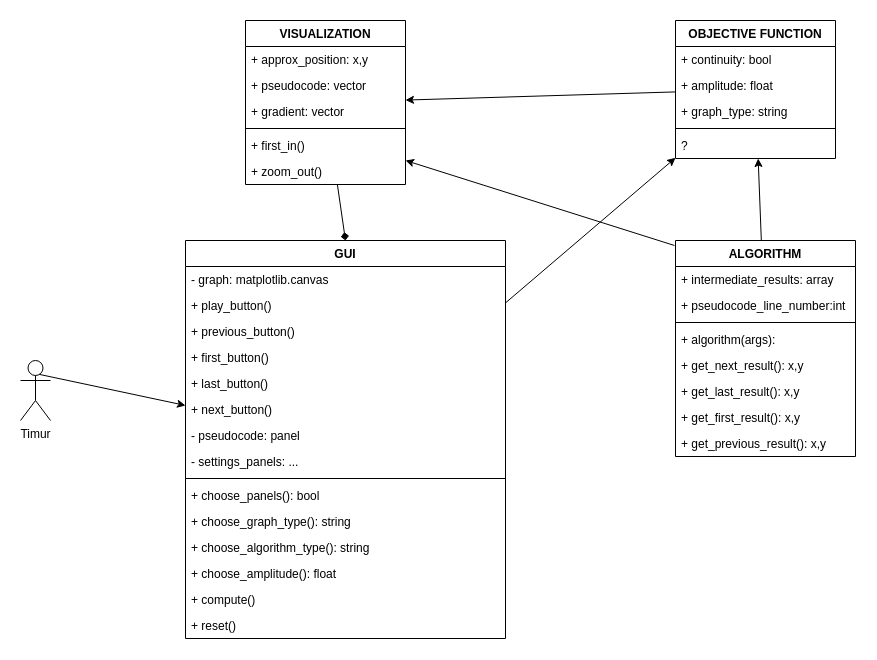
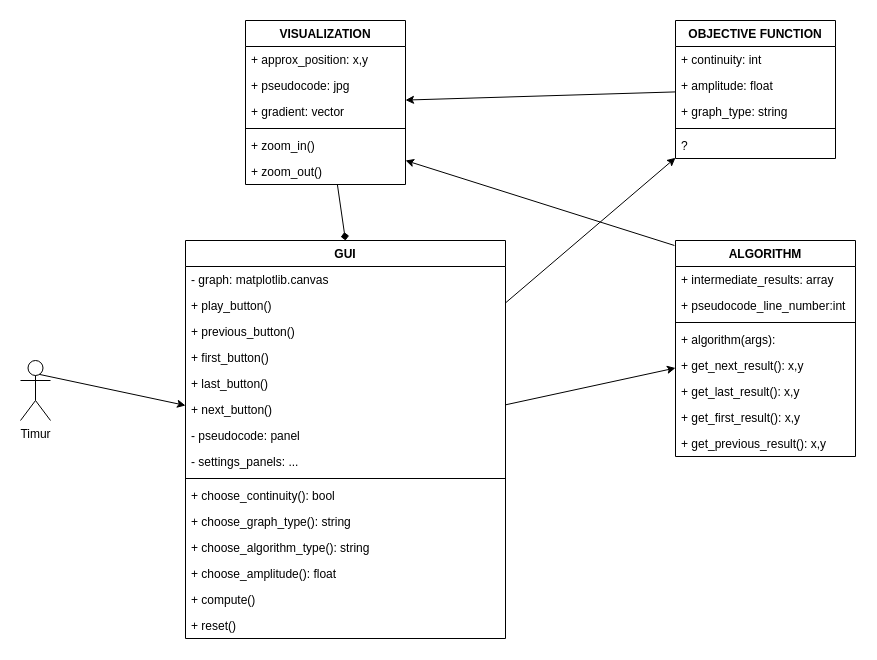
node "+ continuity: bool": label "+ continuity: bool" -> "+ continuity: int"
node "+ pseudocode: vector": label "+ pseudocode: vector" -> "+ pseudocode: jpg"
node "+ first_in()": label "+ first_in()" -> "+ zoom_in()"
edge "ALGORITHM" -> "OBJECTIVE FUNCTION": removed
edge "GUI" -> "ALGORITHM": added
node "+ choose_panels(): bool": label "+ choose_panels(): bool" -> "+ choose_continuity(): bool"
